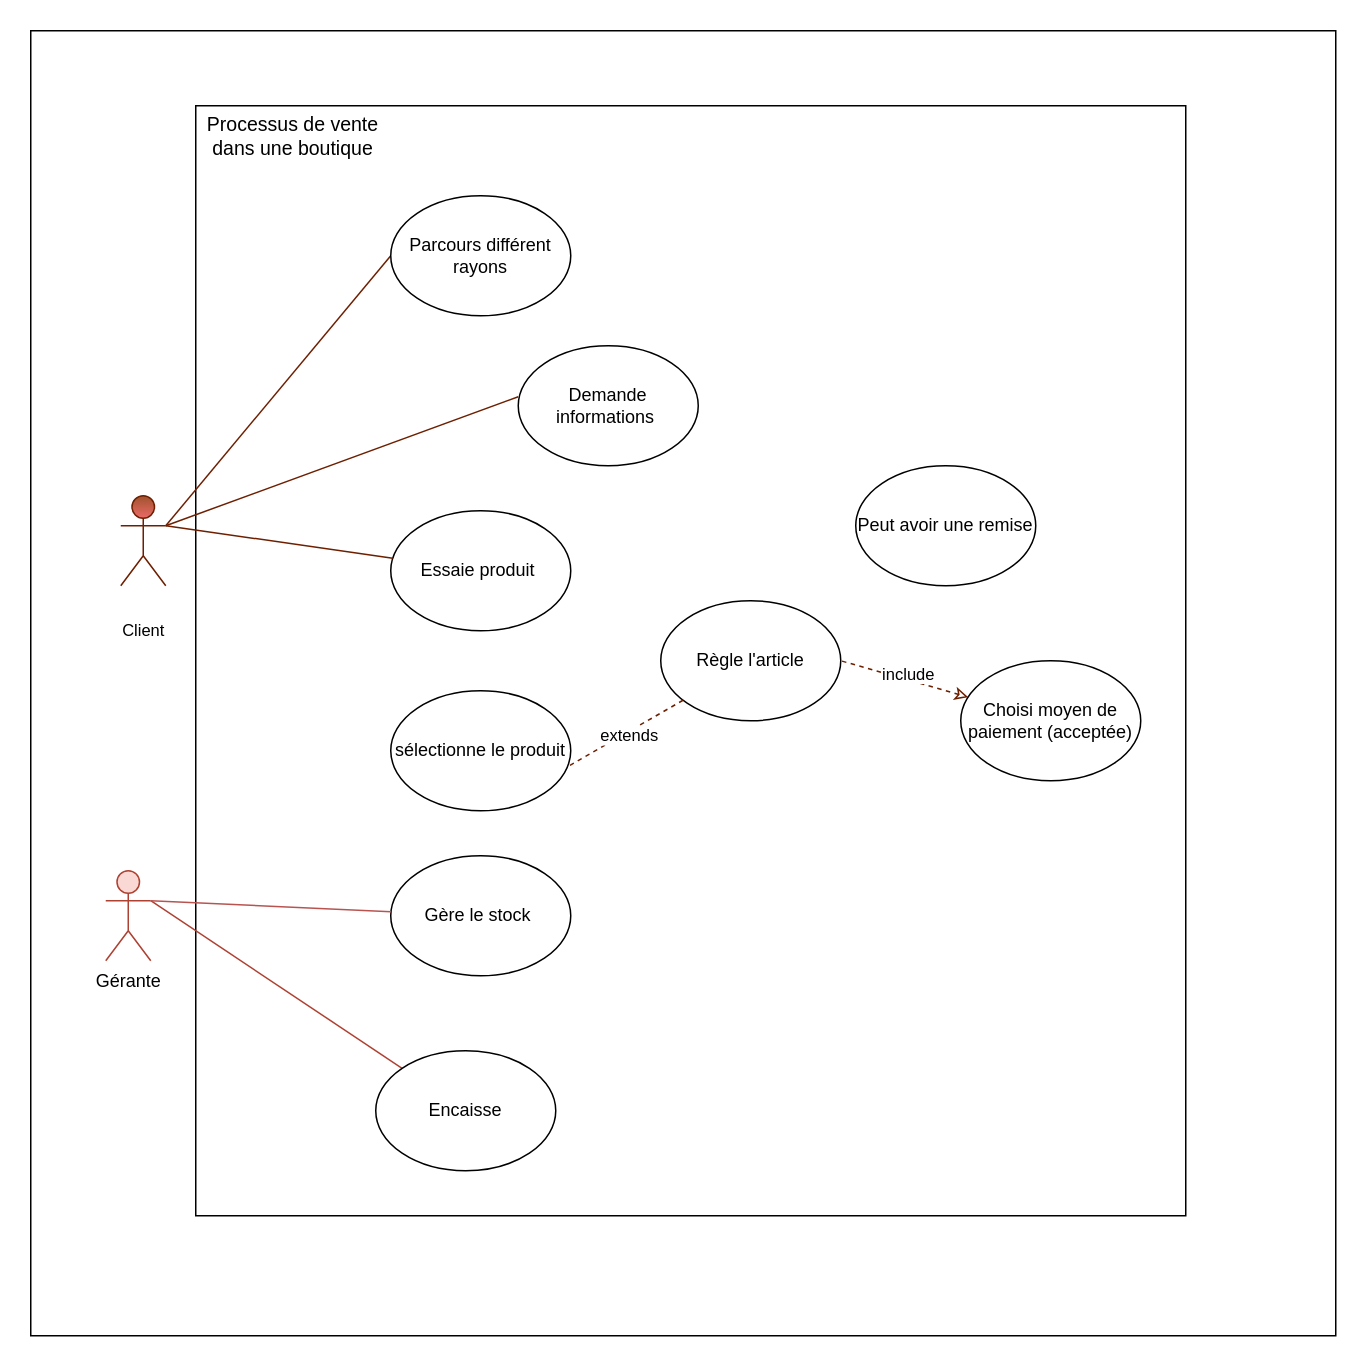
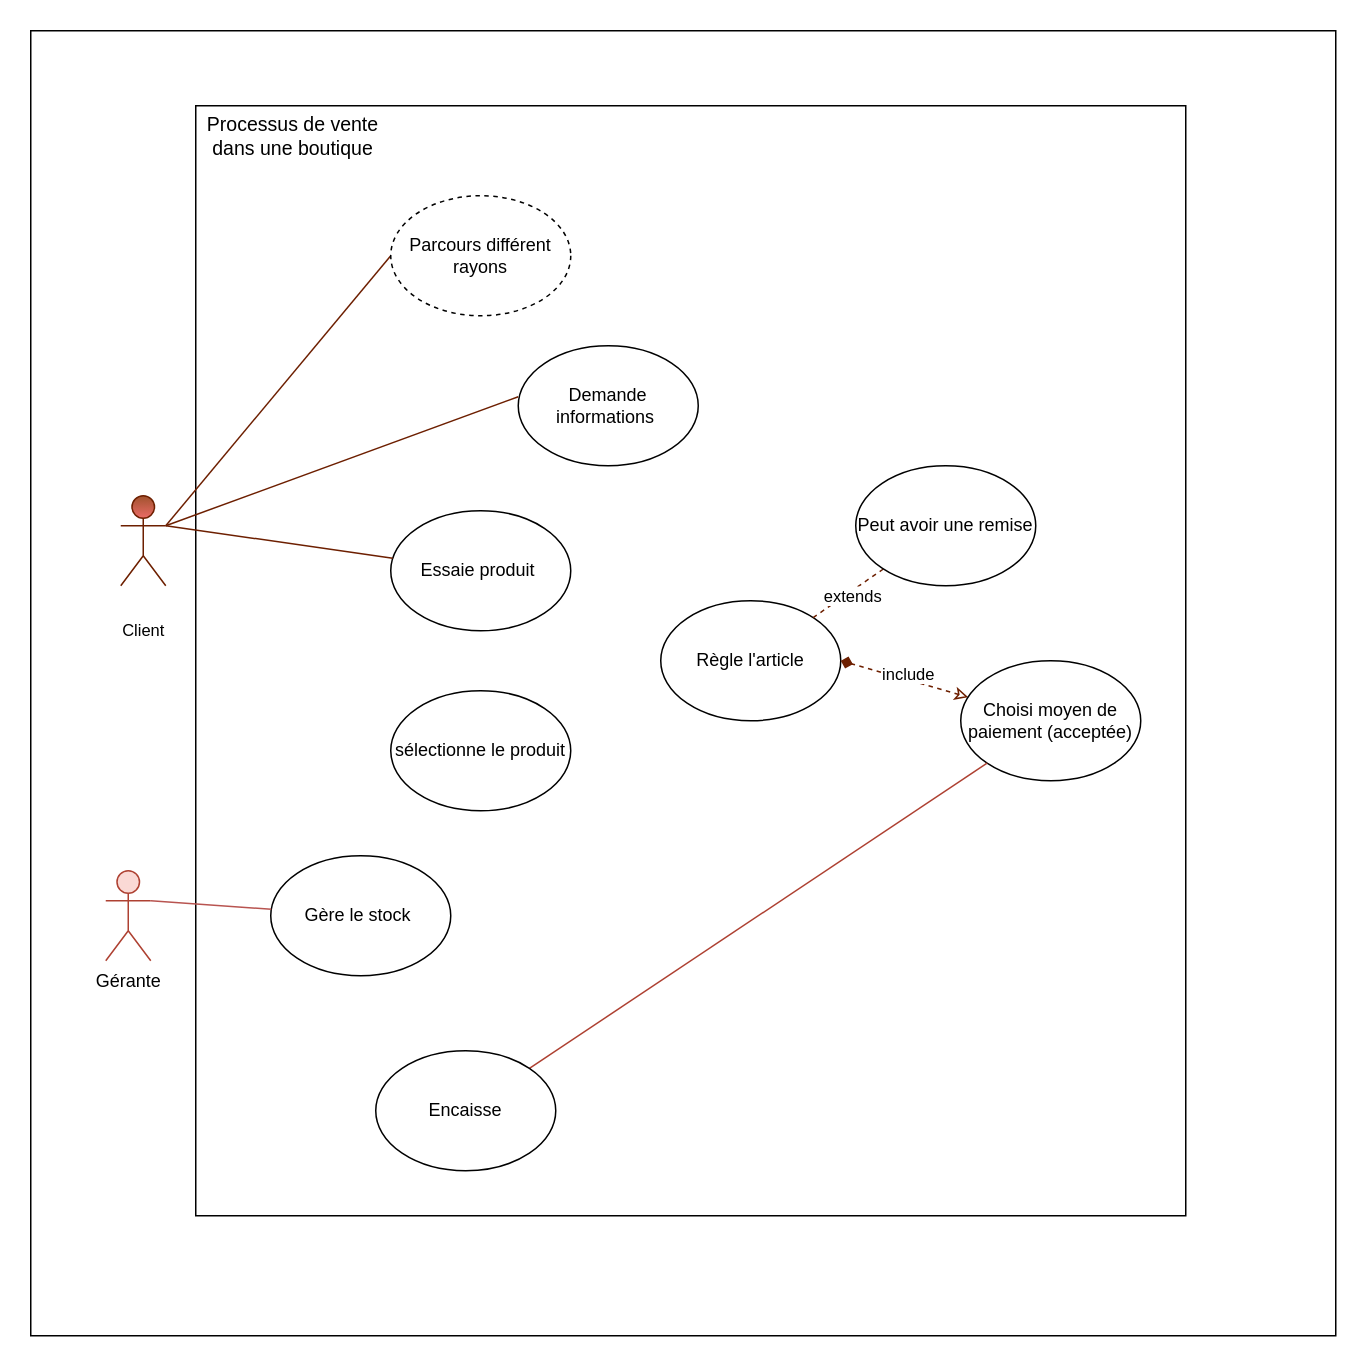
node "Parcours différent rayons": style solid -> dashed
edge "Peut avoir une remise" -- "Règle l'article": added, label "extends"
edge "Règle l'article" -> "Choisi moyen de paiement (acceptée)": arrowhead none -> diamond
edge "Règle l'article" -- "sélectionne le produit": removed, label "extends"
node "Gère le stock": moved (481, 916) -> (361, 916)
edge "Gérante" -- "Encaisse": now "Choisi moyen de paiement (acceptée)" -- "Encaisse"
